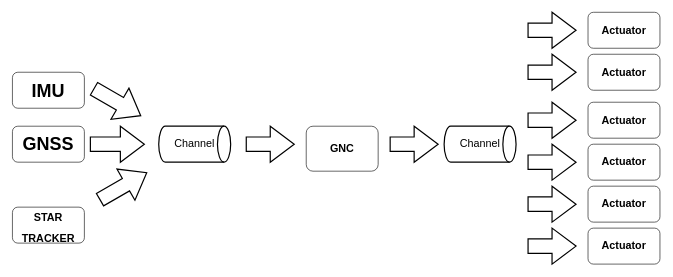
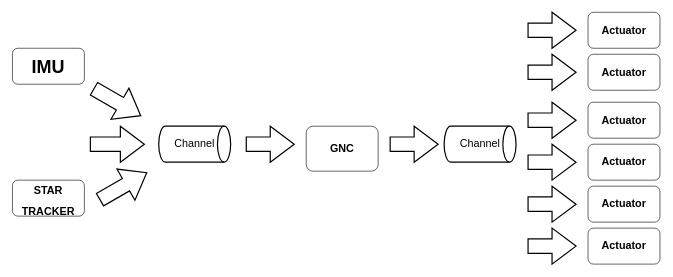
node "IMU": moved (48, 90) -> (48, 66)
node "GNSS": removed
node "STAR TRACKER": moved (48, 225) -> (48, 198)
